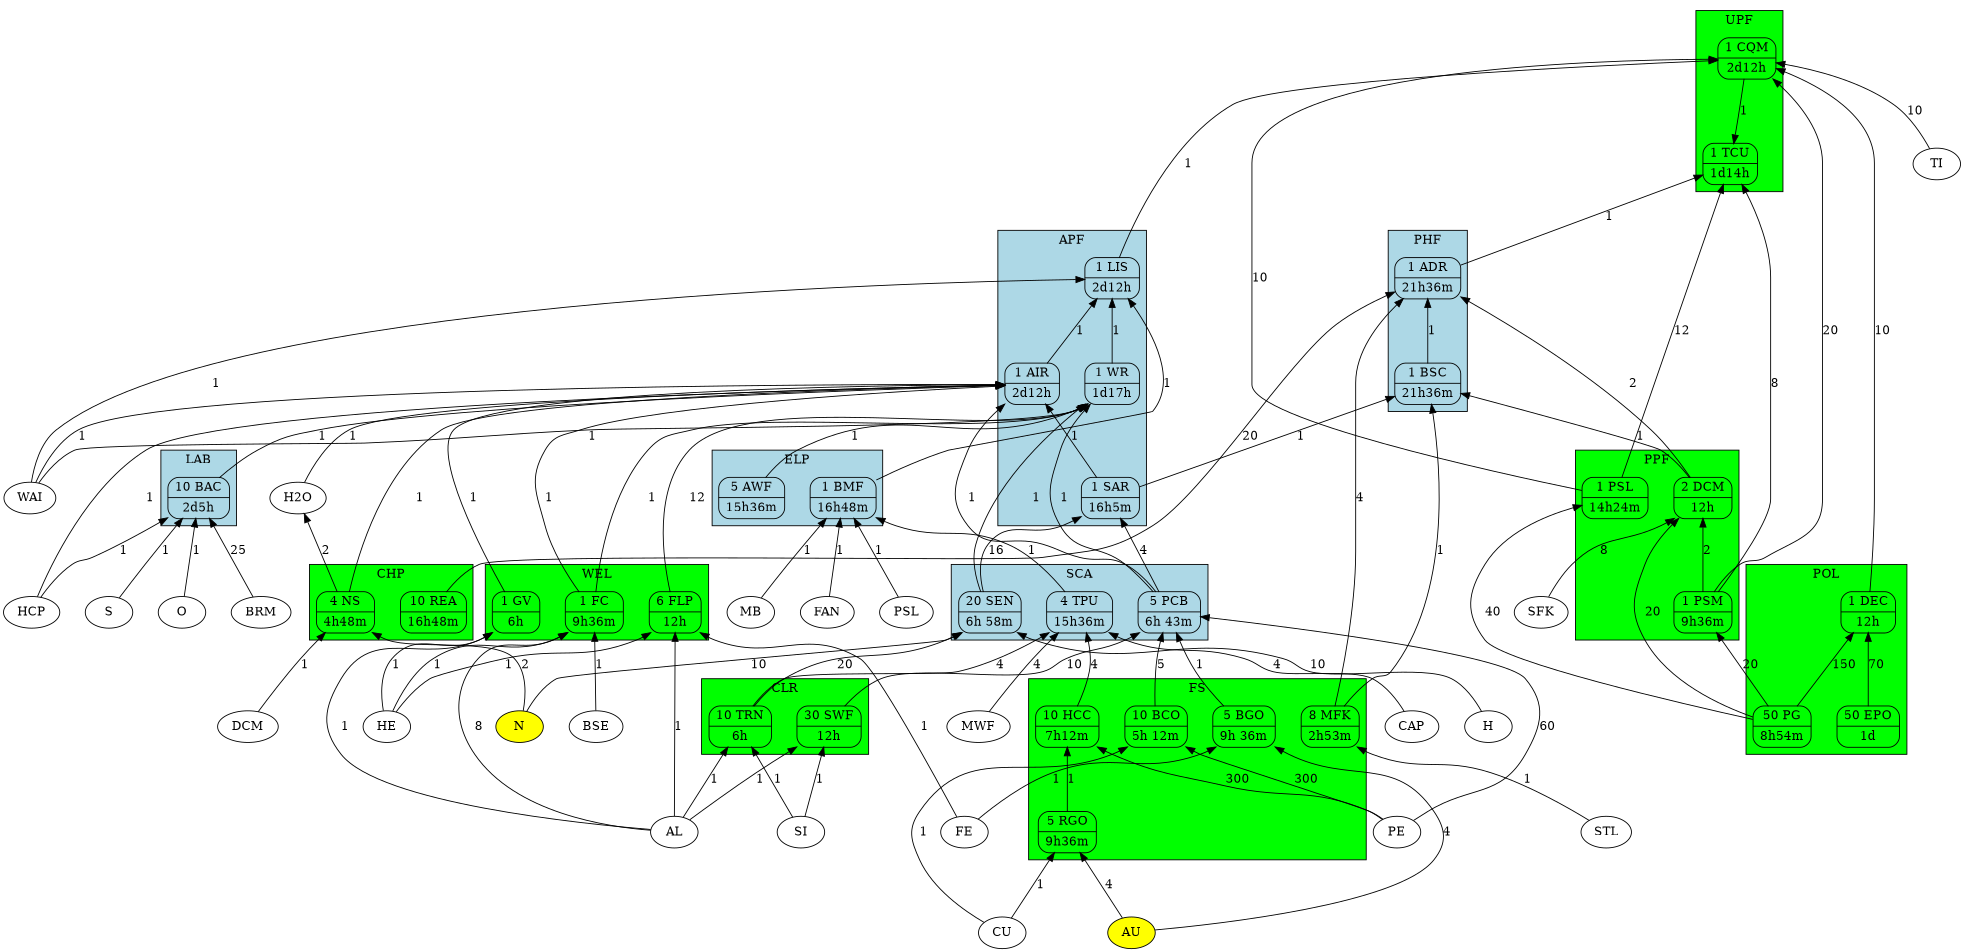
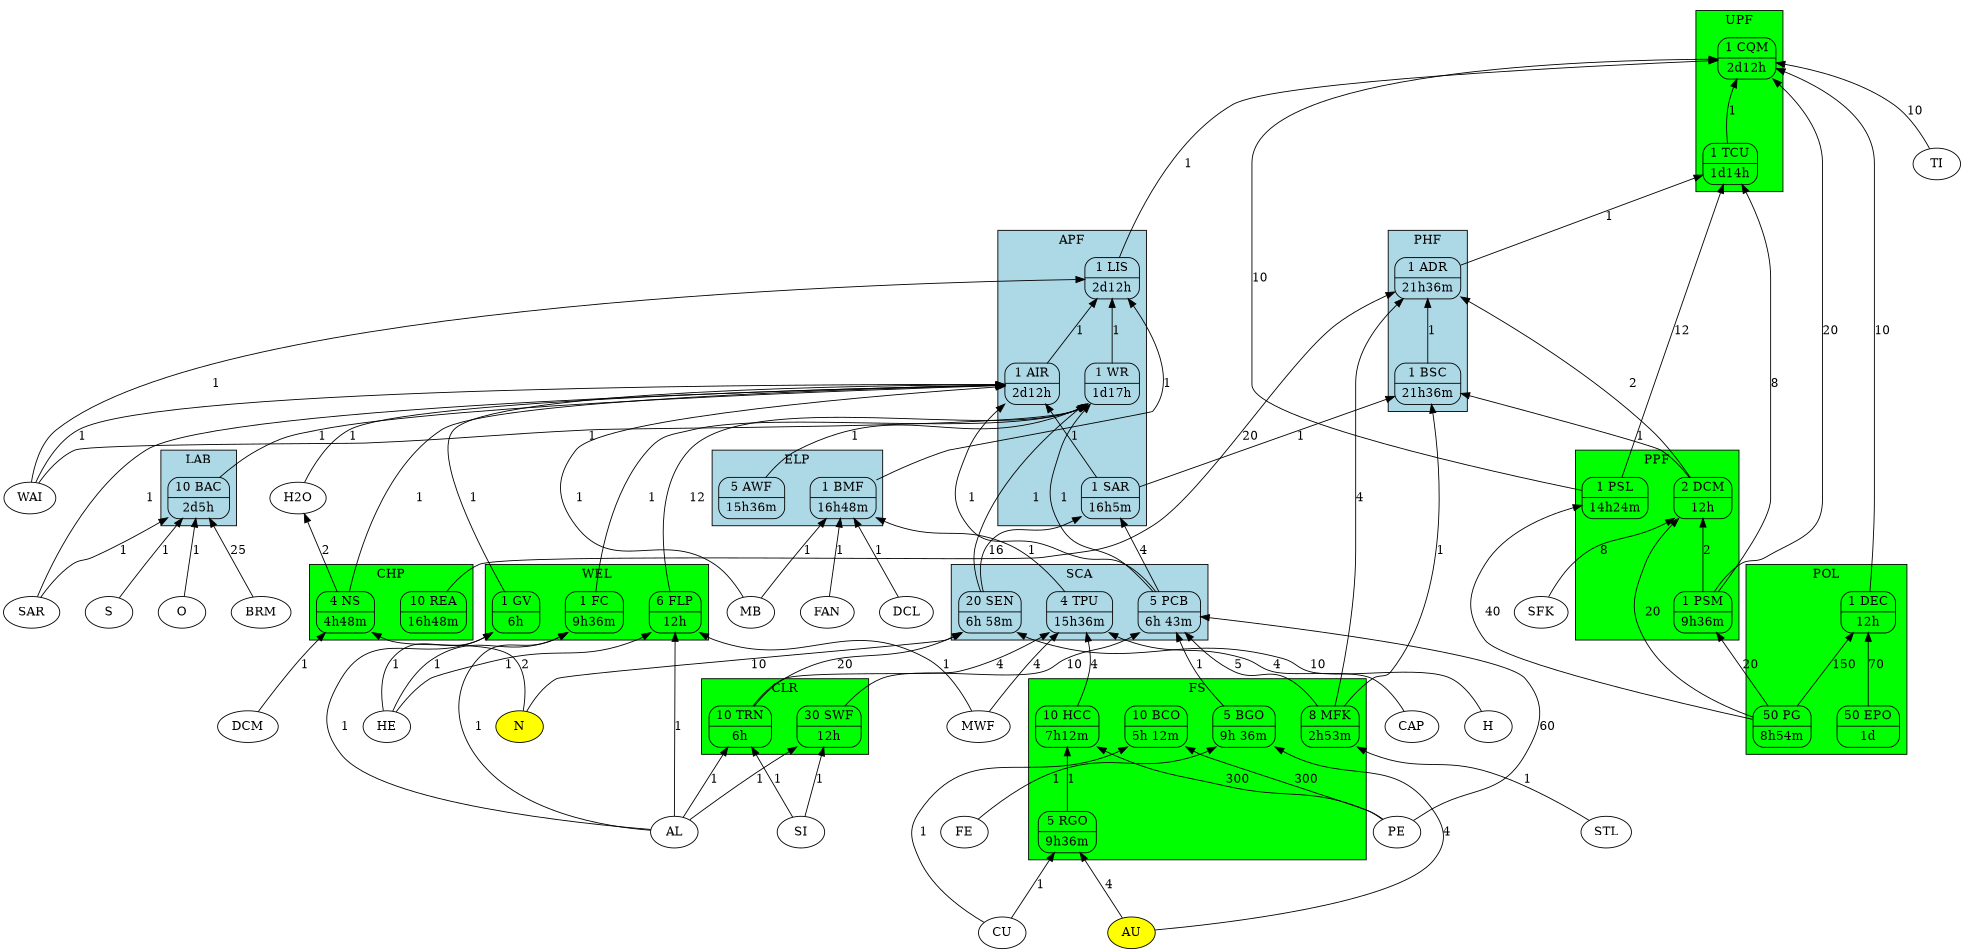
edge "1 CQM" -> "1 TCU": reversed
edge "1 FC" -> "1 AIR": now "MB" -> "1 AIR"
node "HCP": label "HCP" -> "SAR"
node "PSL": label "PSL" -> "DCL"
edge "FE" -> "6 FLP": now "MWF" -> "6 FLP"
edge "10 BCO" -> "5 PCB": now "8 MFK" -> "5 PCB"
edge "AL" -> "1 FC": label "8" -> "1"
node "BSE": removed
